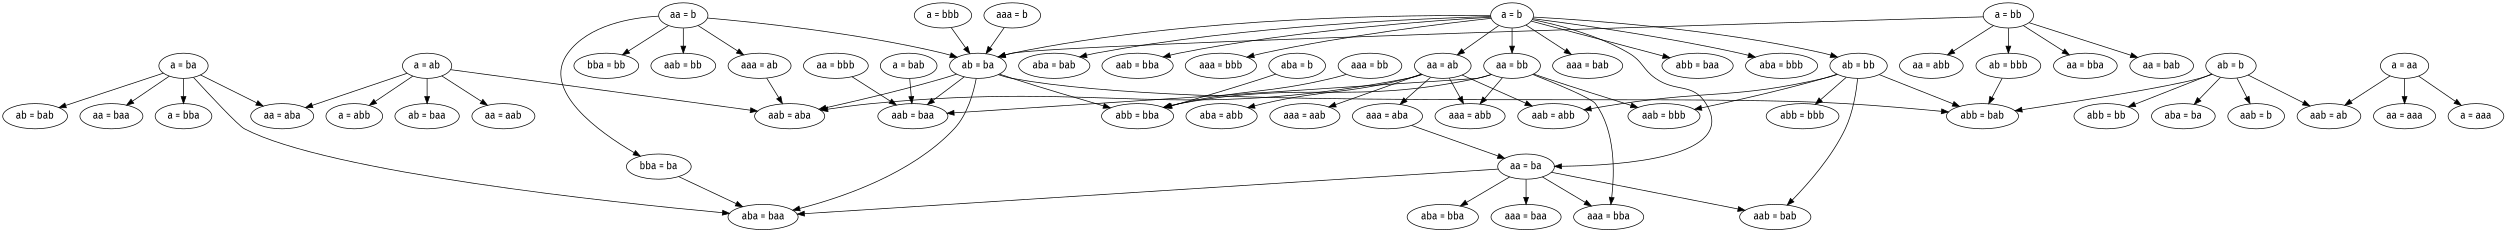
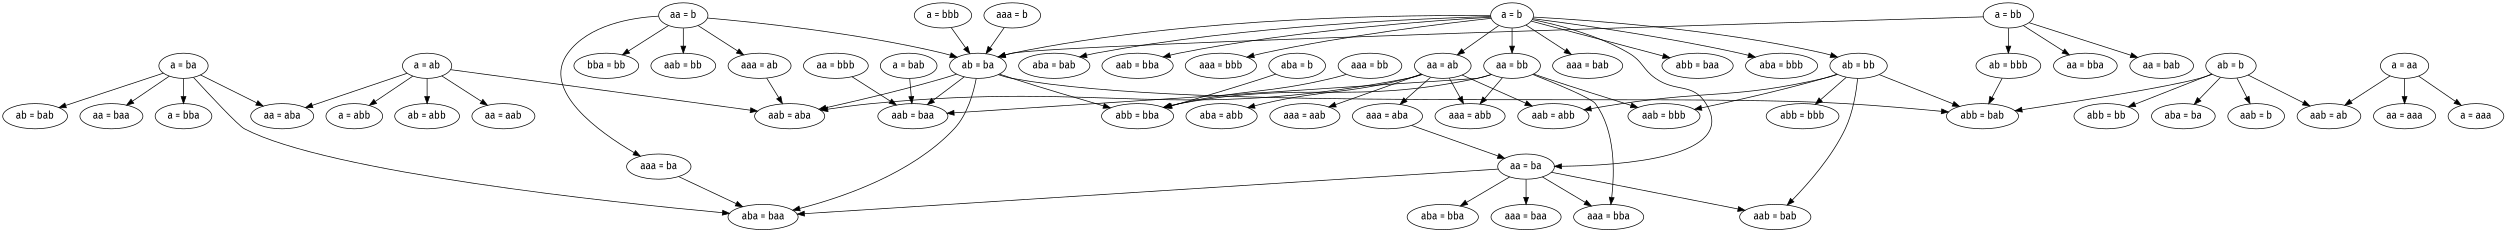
node "aa = abb": removed
node "ab = baa": label "ab = baa" -> "ab = abb"
node "bba = ba": label "bba = ba" -> "aaa = ba"
